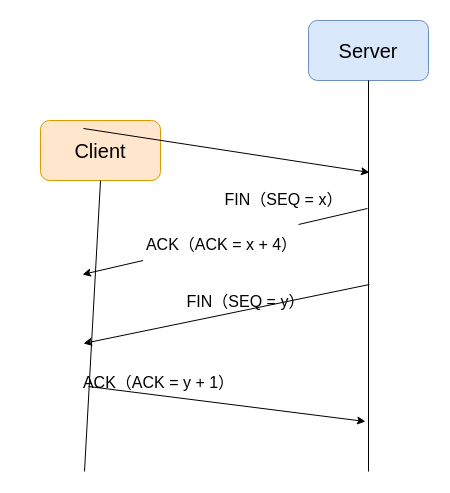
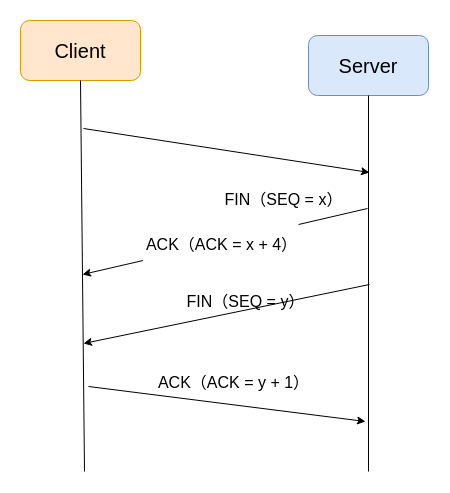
node "Server": moved (369, 51) -> (369, 66)
node "Client": moved (101, 151) -> (81, 51)
node "ACK（ACK = y + 1）": moved (158, 381) -> (233, 381)
